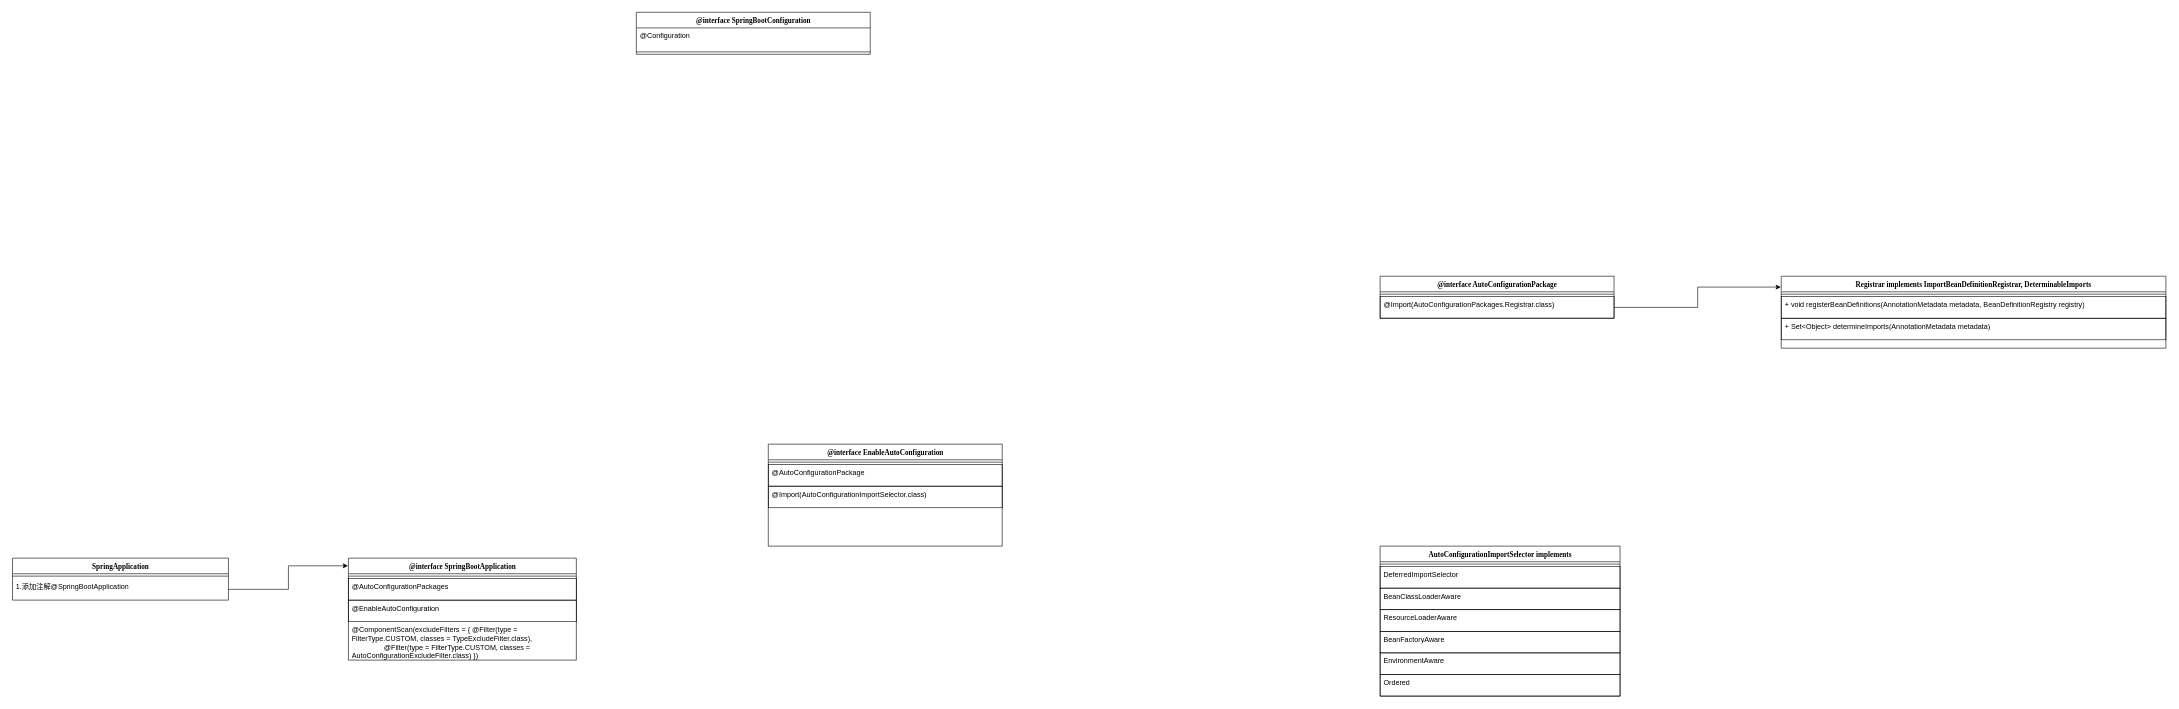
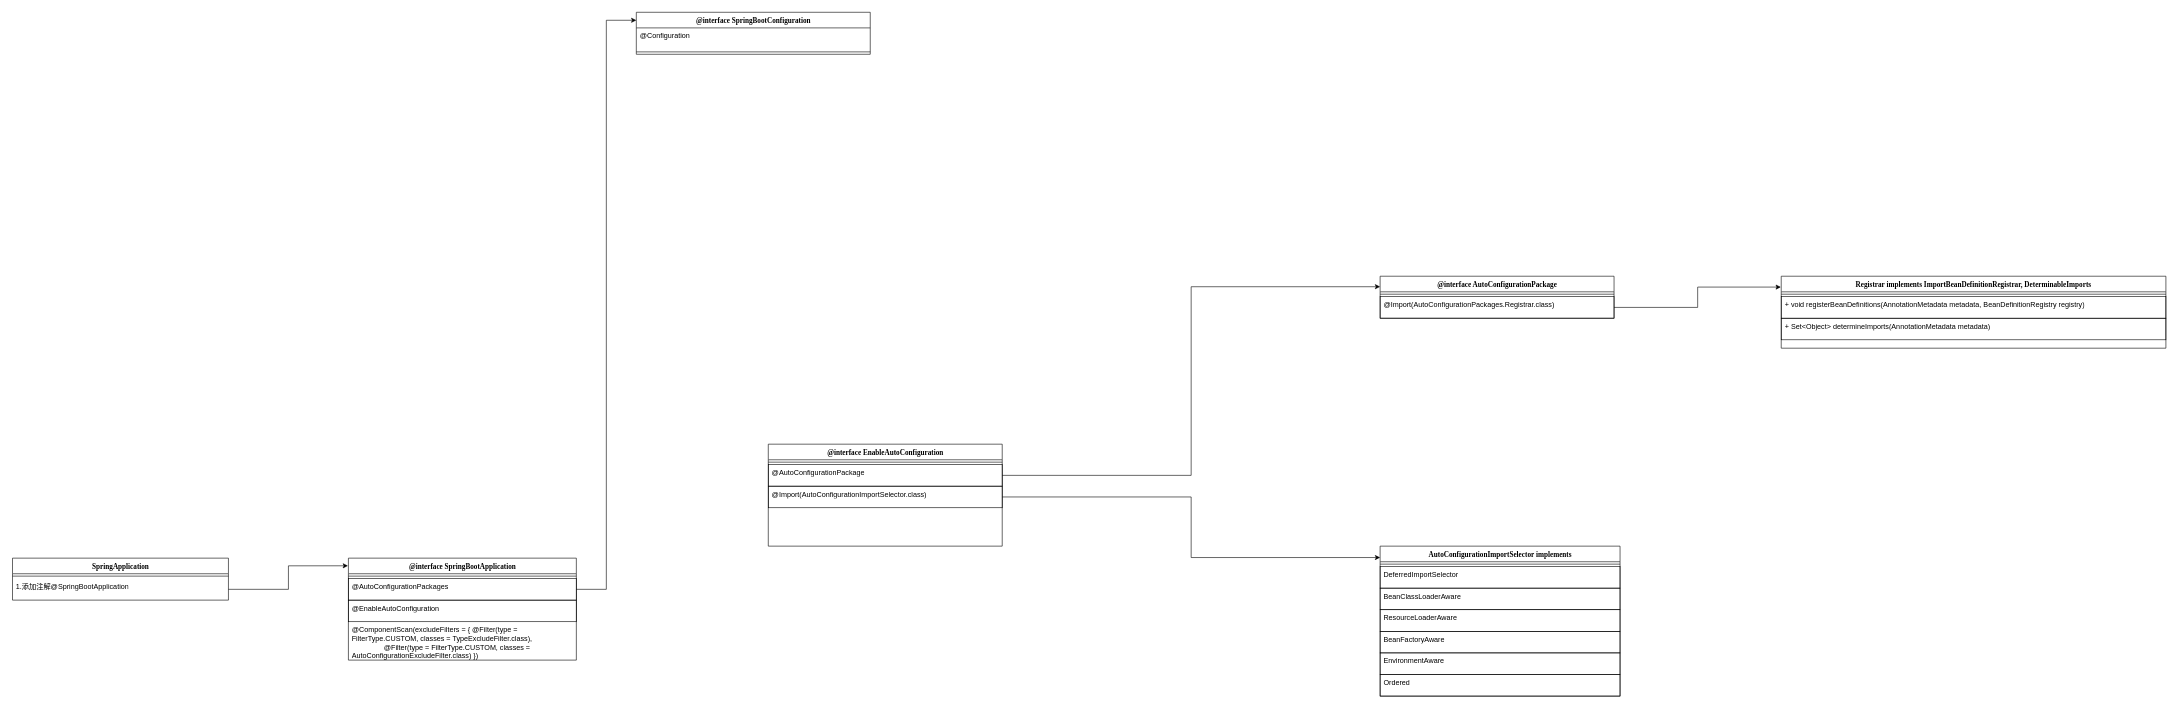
edge "@AutoConfigurationPackage" -> "@interface AutoConfigurationPackage": added
edge "@Import(AutoConfigurationImportSelector.class)" -> "AutoConfigurationImportSelector implements": added
edge "@AutoConfigurationPackages" -> "@interface SpringBootConfiguration": added
